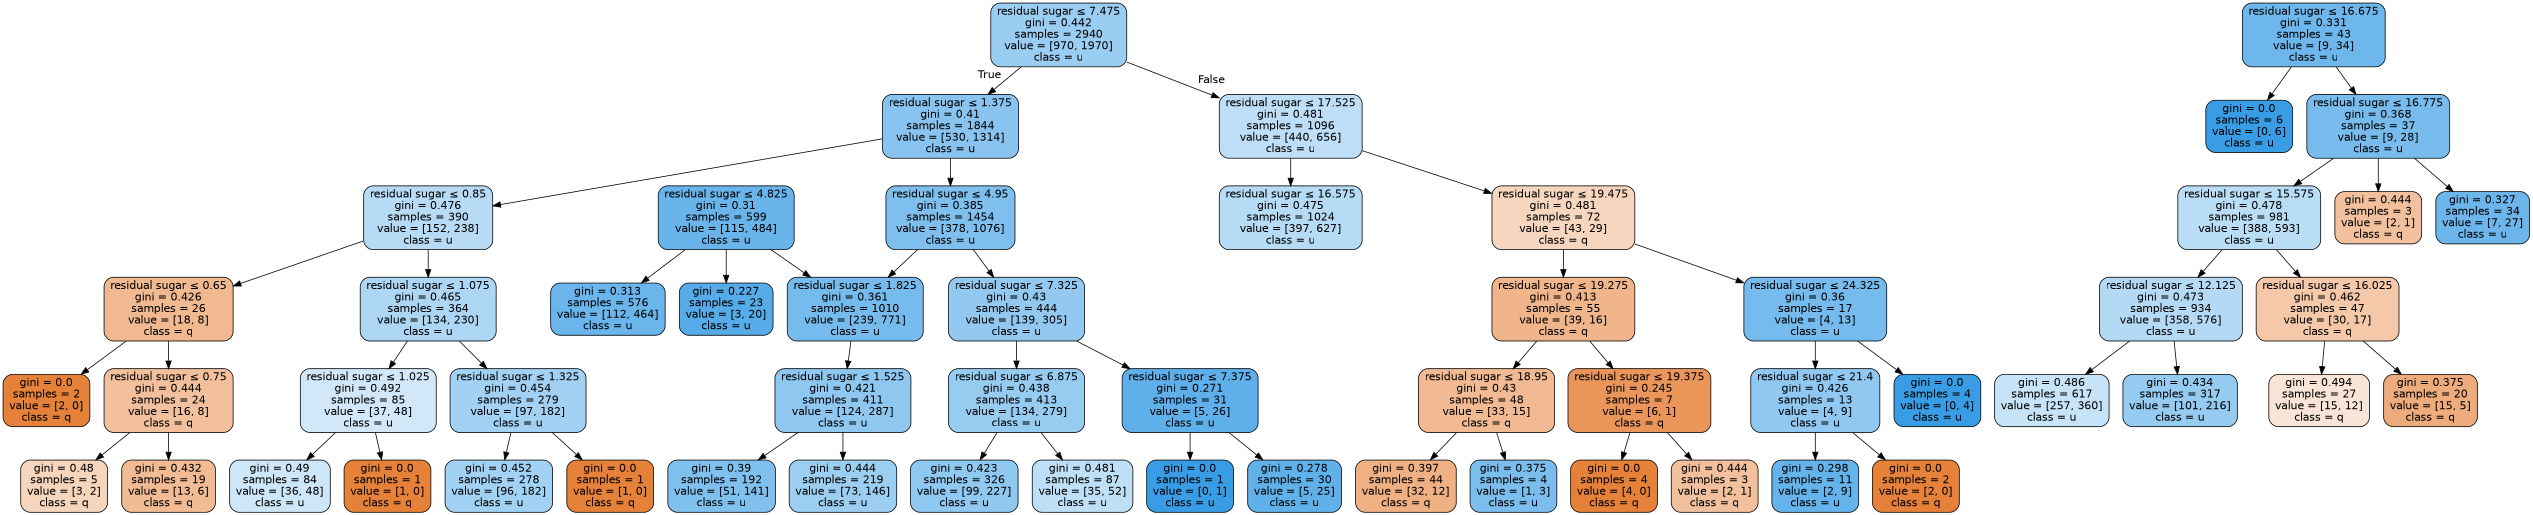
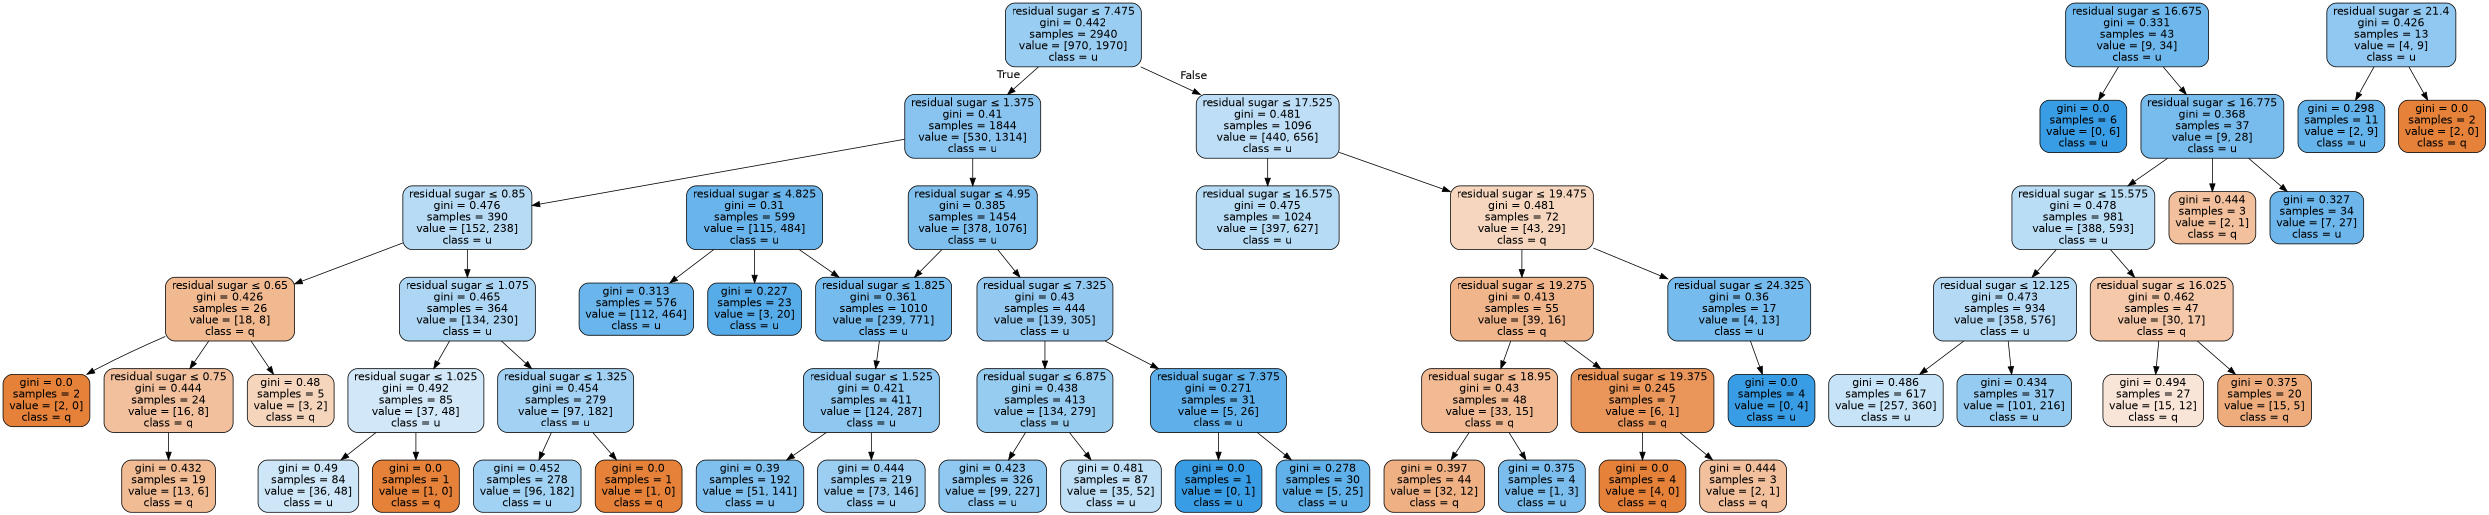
edge "residual sugar ≤ 24.325" -> "residual sugar ≤ 21.4": removed
edge "residual sugar ≤ 0.75" -> "gini = 0.48": now "residual sugar ≤ 0.65" -> "gini = 0.48"
